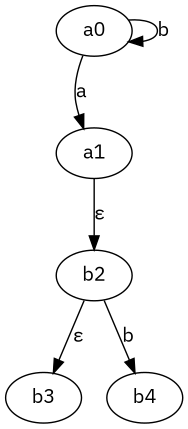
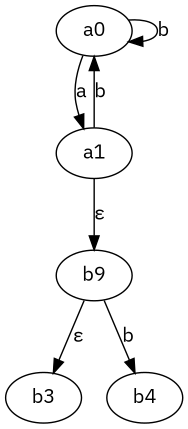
edge "a1" -> "a0": added, label "b"
node "b2": label "b2" -> "b9"
